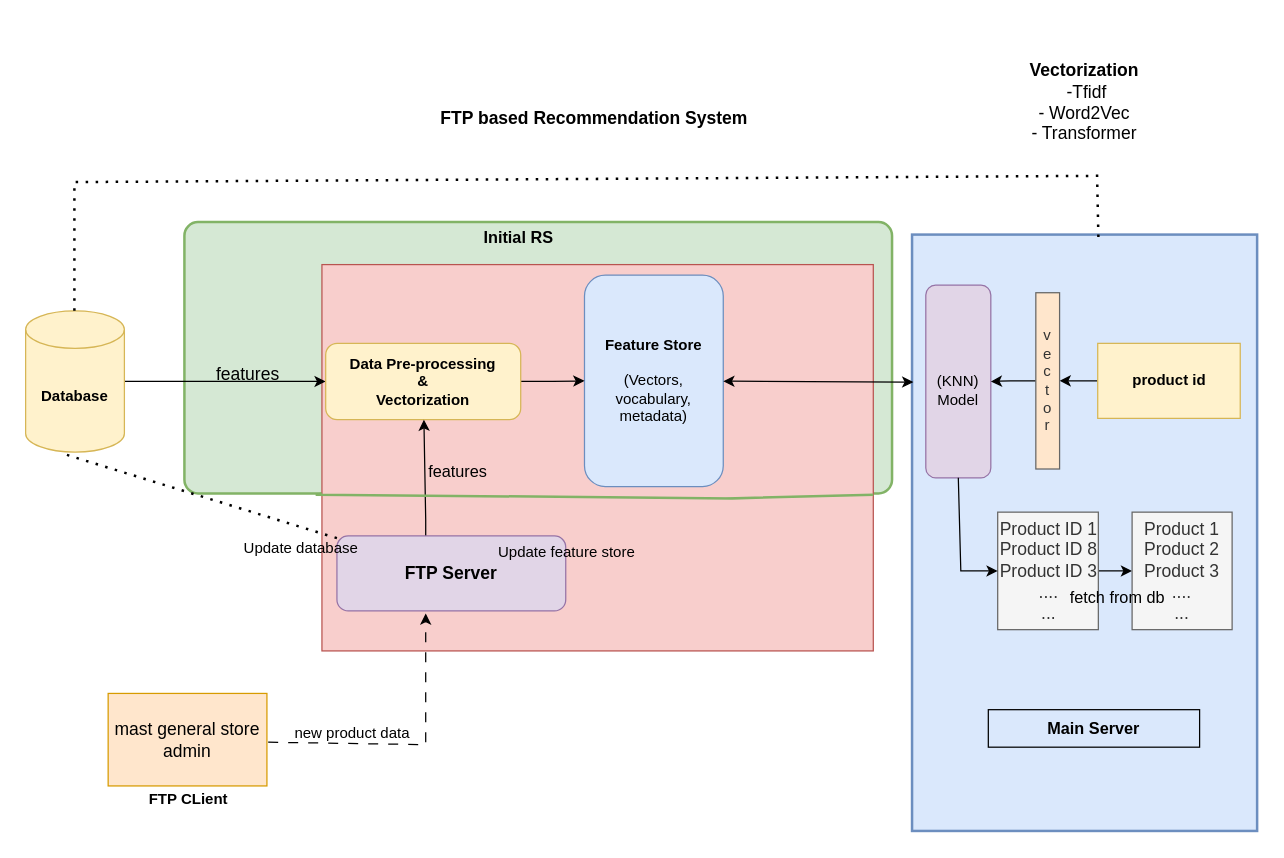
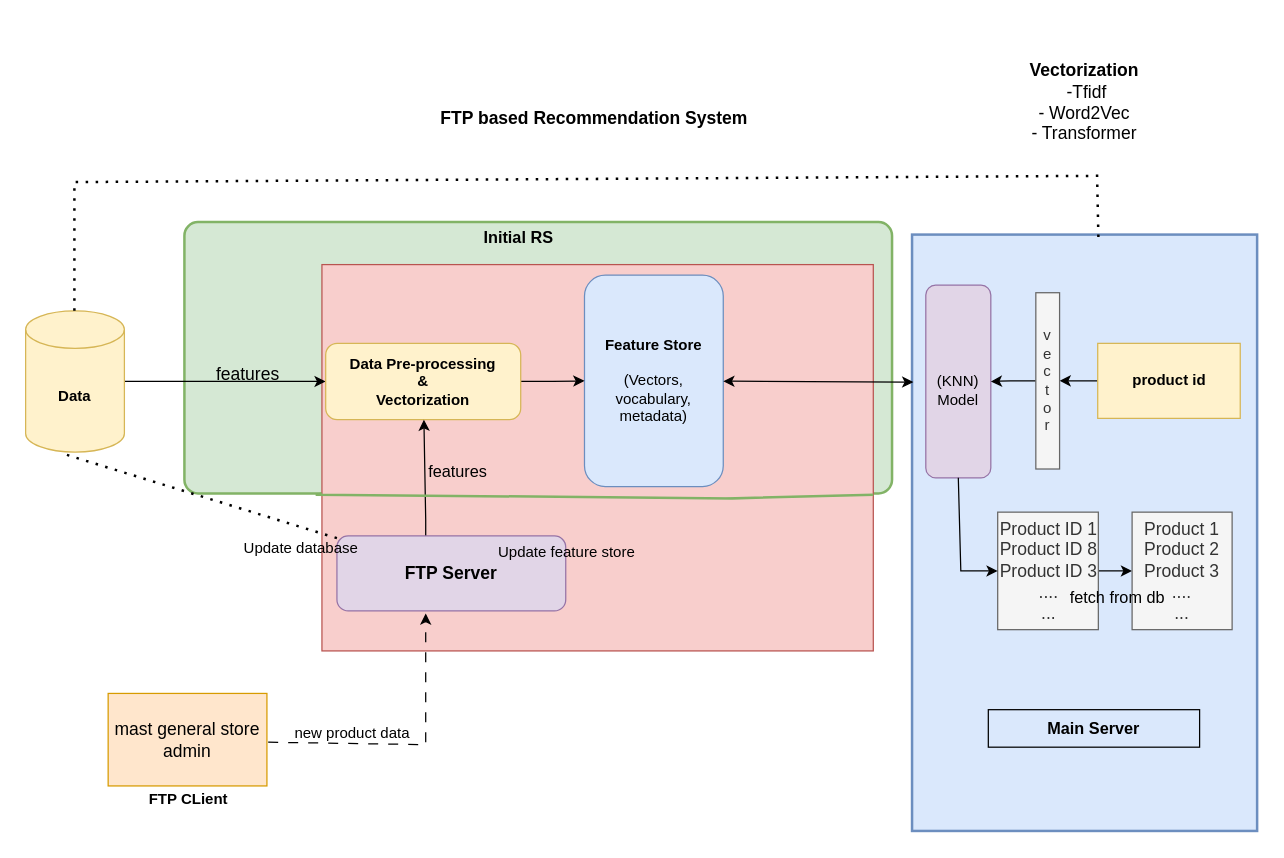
node "v e c t o r": fillcolor #ffe6cc -> #f5f5f5
node "Database": label "Database" -> "Data"
